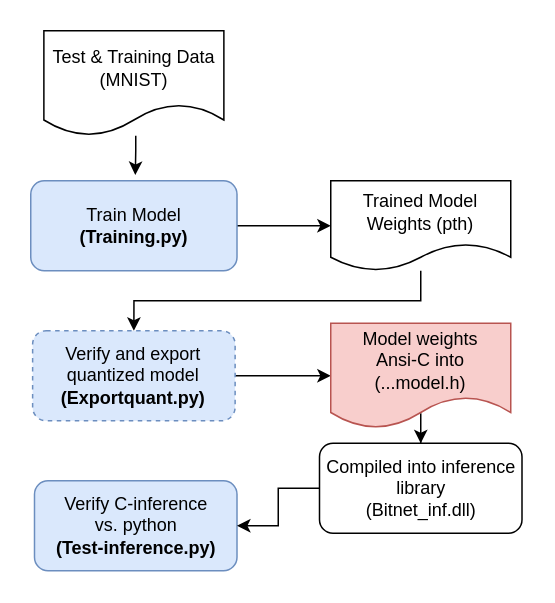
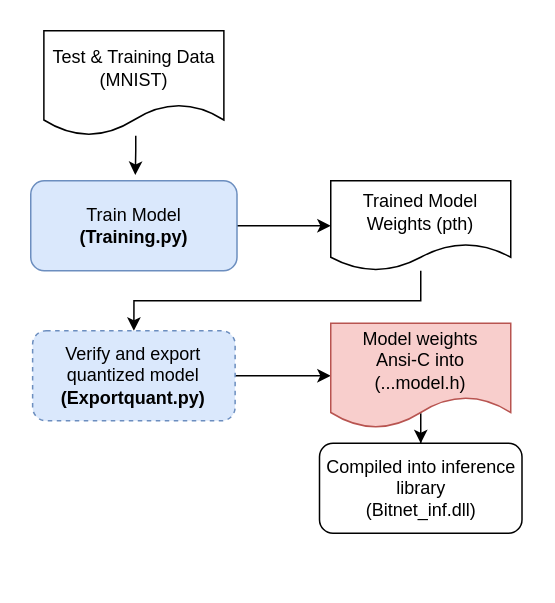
edge "Compiled into inference library (Bitnet_inf.dll)" -> "Verify C-inference vs. python (Test-inference.py)": removed
node "Verify C-inference vs. python (Test-inference.py)": removed
